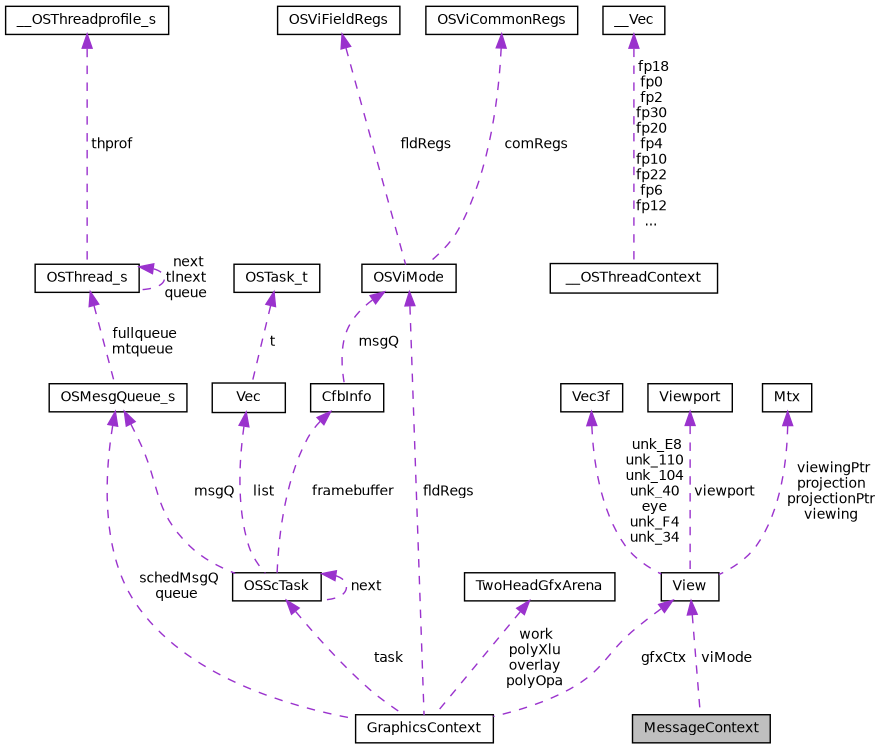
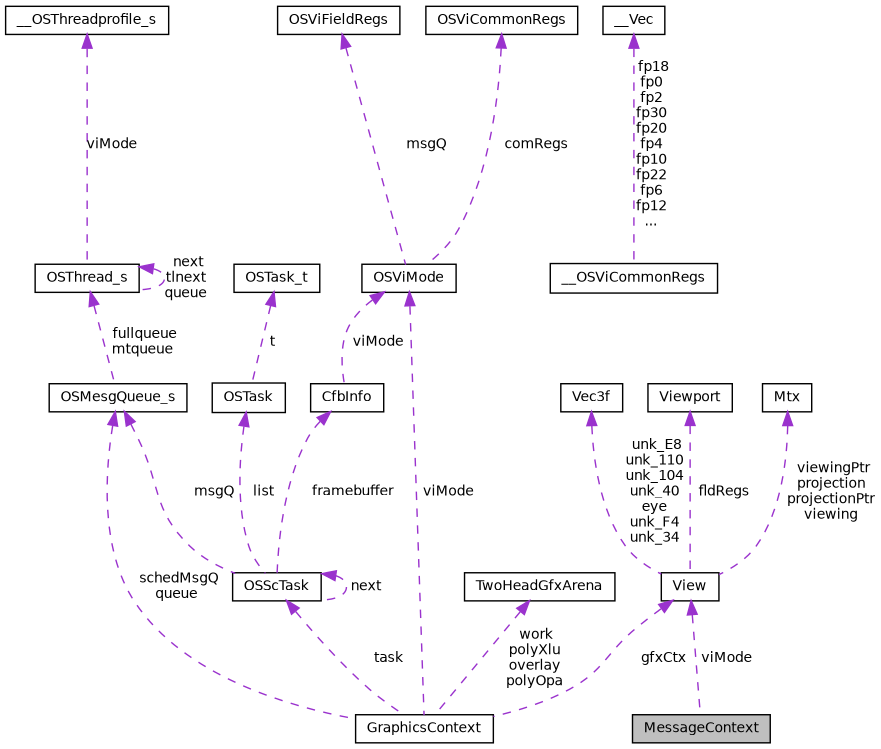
edge "OSThread_s" -> "__OSThreadprofile_s": label " thprof" -> " viMode"
edge "OSViMode" -> "OSViFieldRegs": label " fldRegs" -> " msgQ"
node "__OSThreadContext": label "__OSThreadContext" -> "__OSViCommonRegs"
edge "CfbInfo" -> "OSViMode": label " msgQ" -> " viMode"
node "Vec": label "Vec" -> "OSTask"
edge "GraphicsContext" -> "OSViMode": label " fldRegs" -> " viMode"
edge "View" -> "Viewport": label " viewport" -> " fldRegs"
